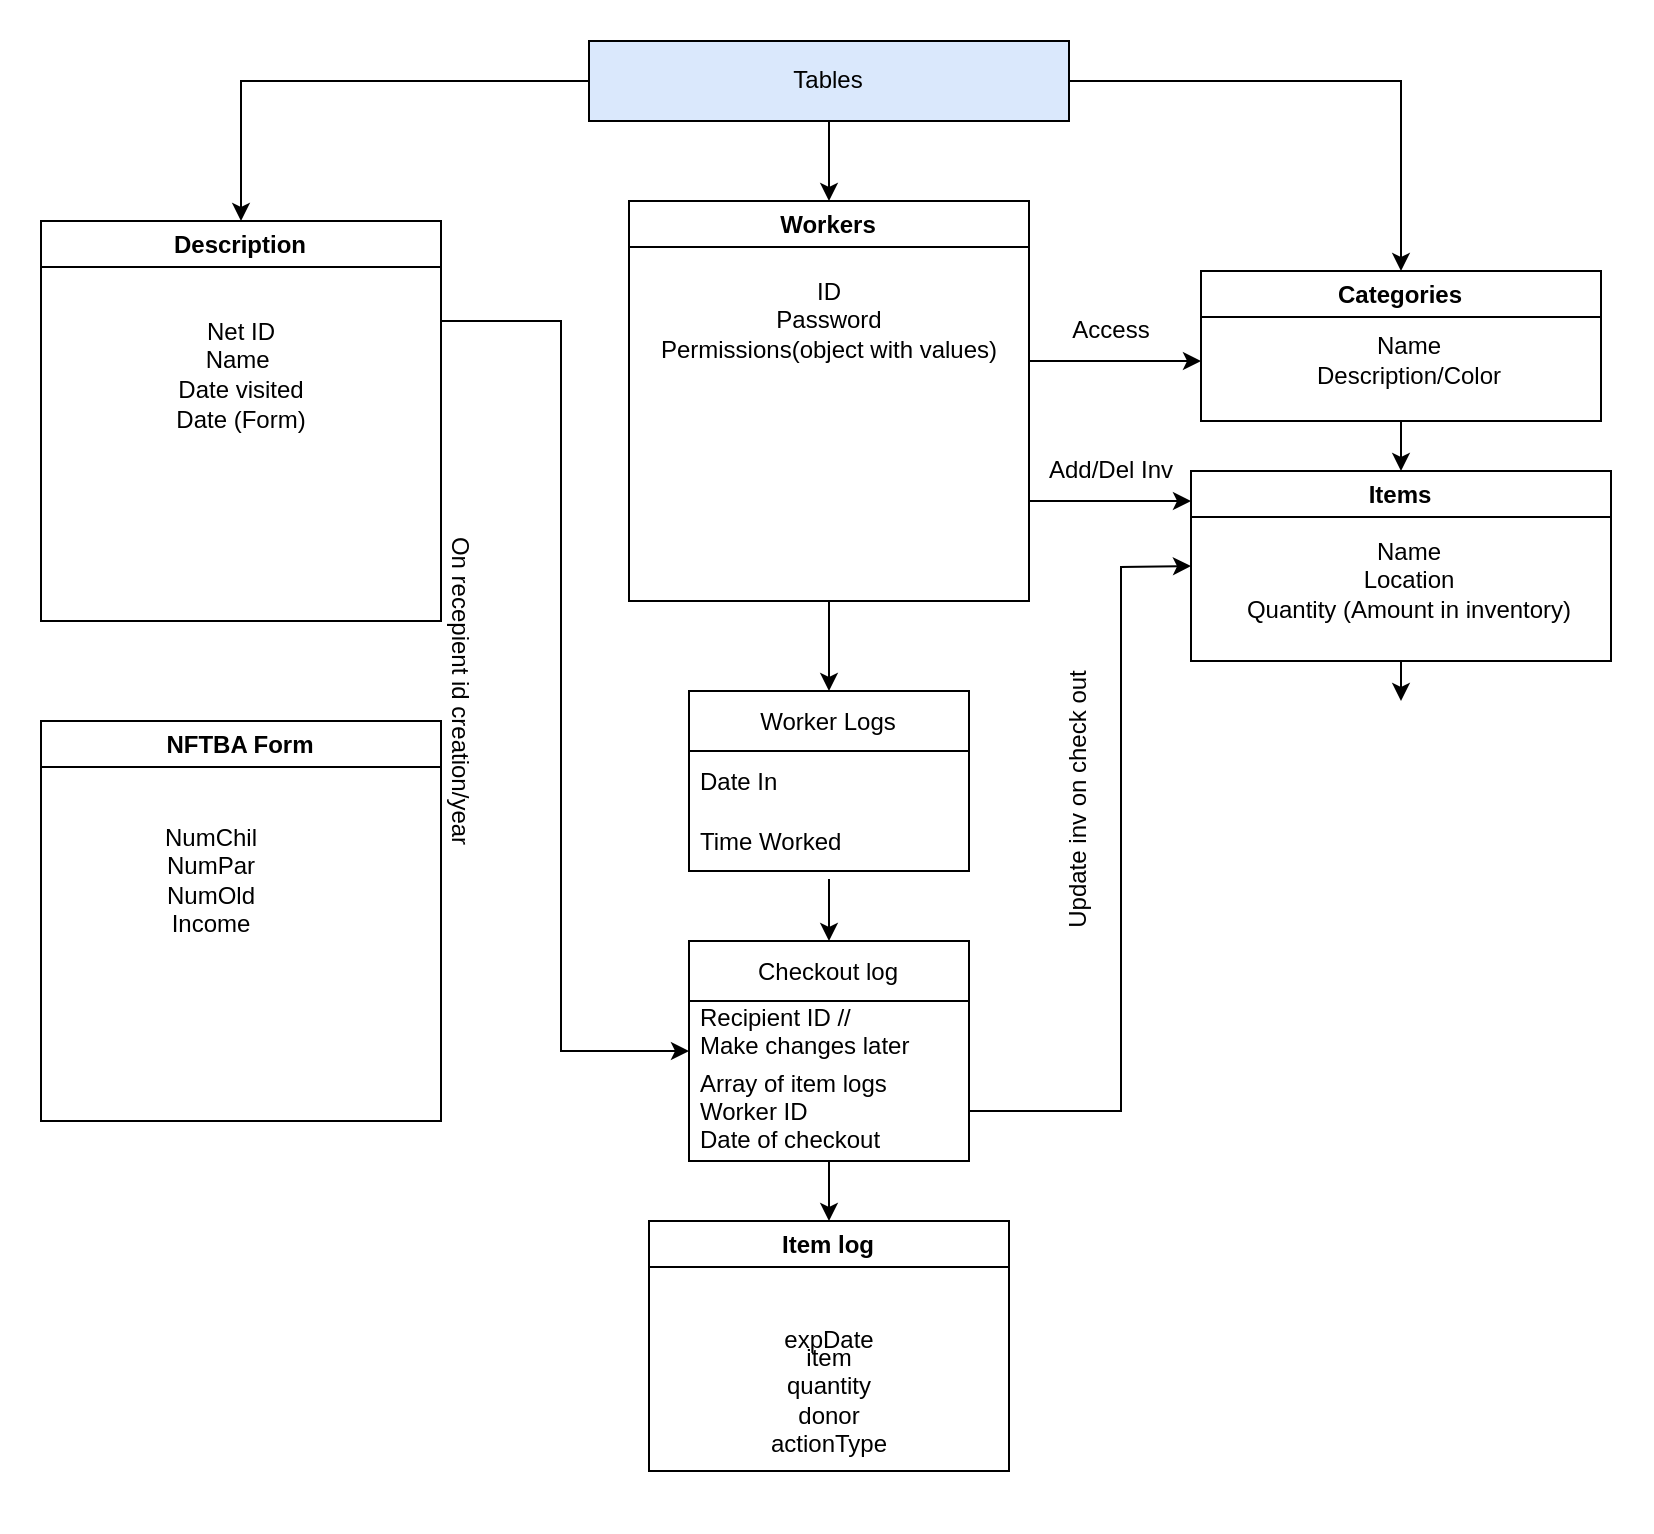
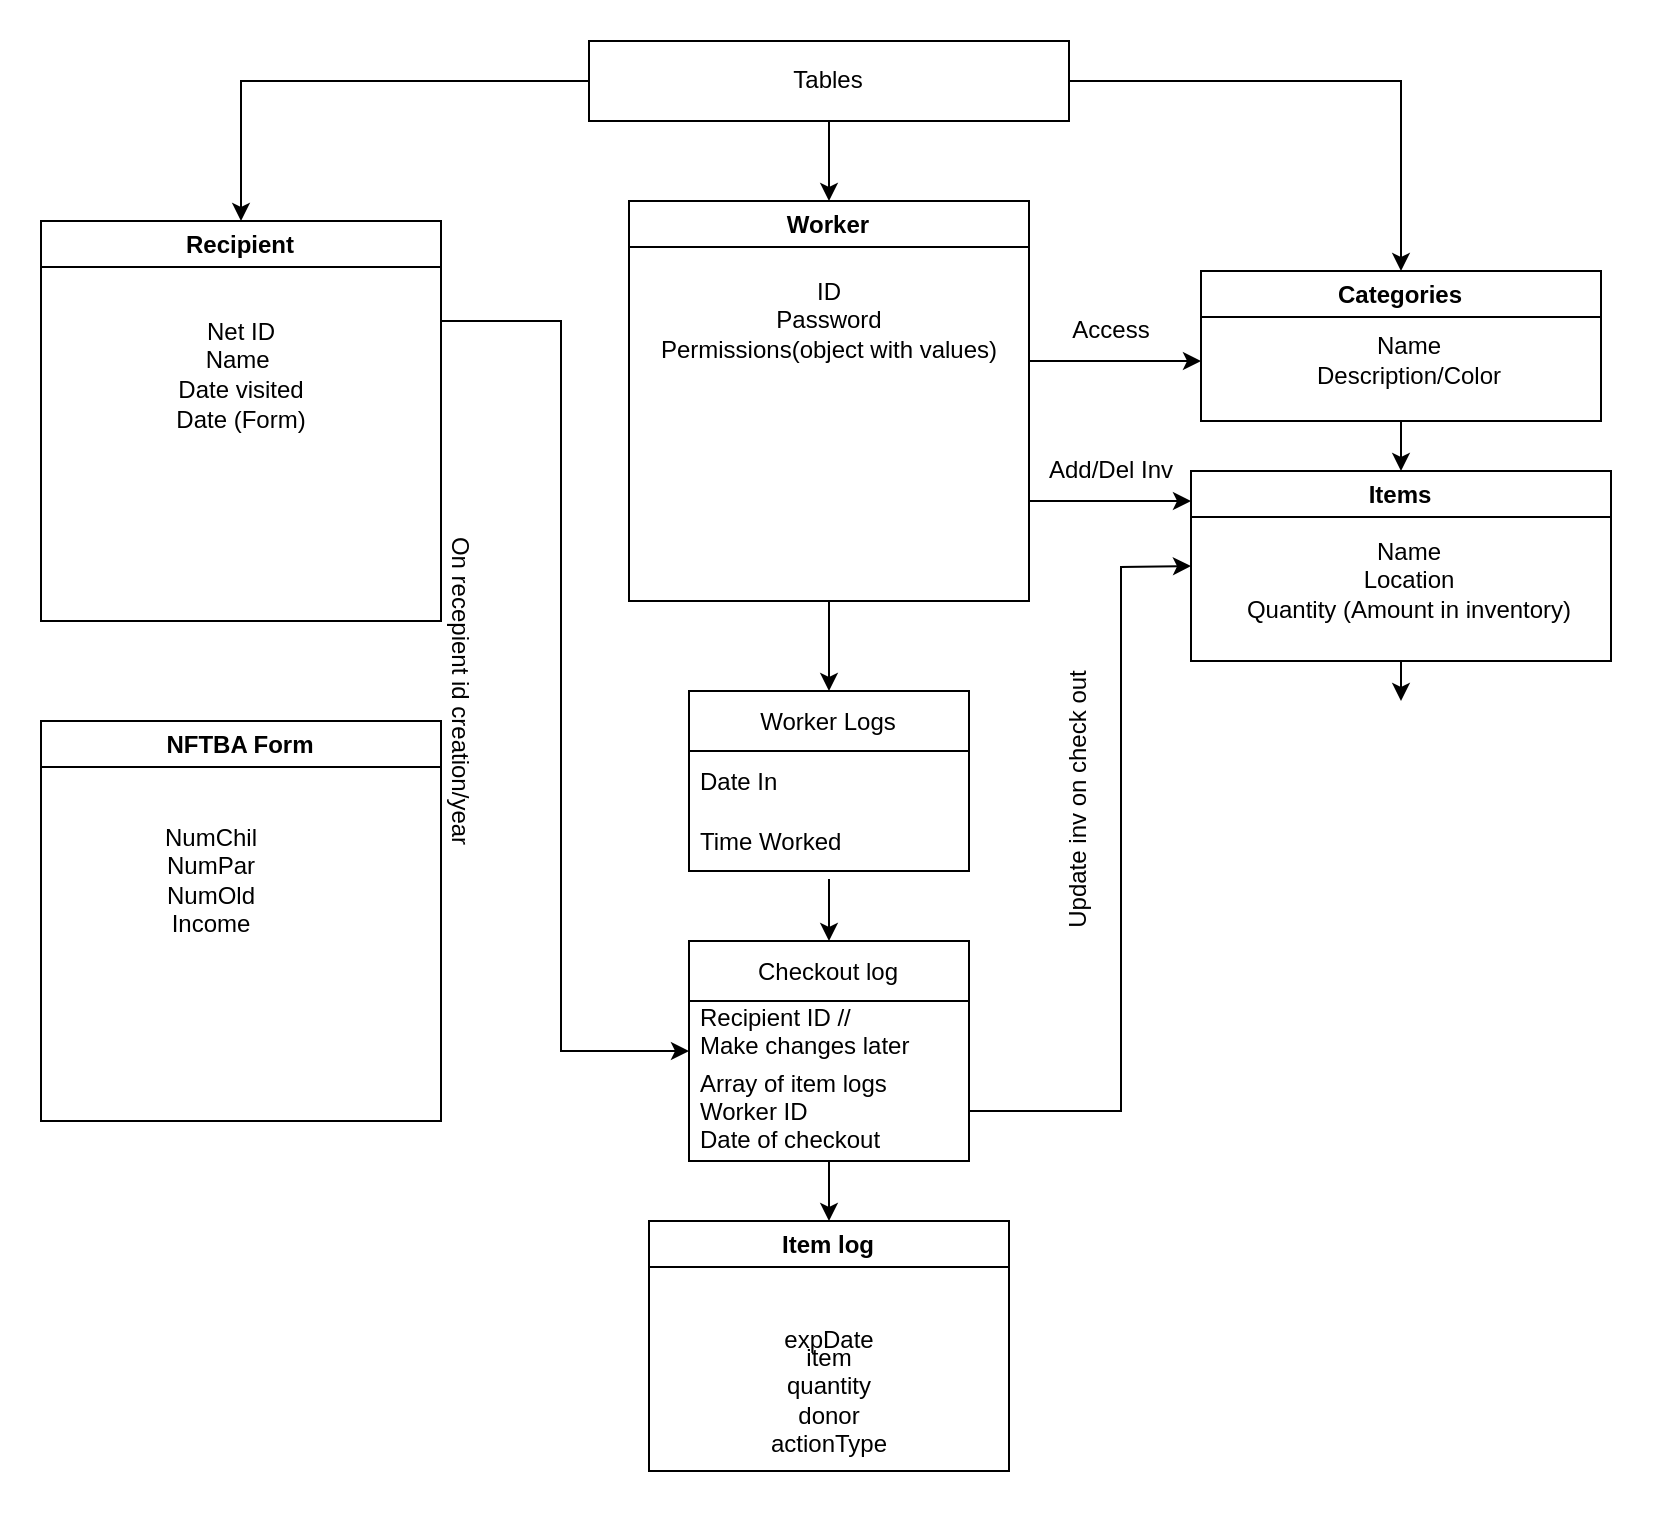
node "Tables": fillcolor #dae8fc -> #ffffff
node "Workers": label "Workers" -> "Worker"
node "Description": label "Description" -> "Recipient"
